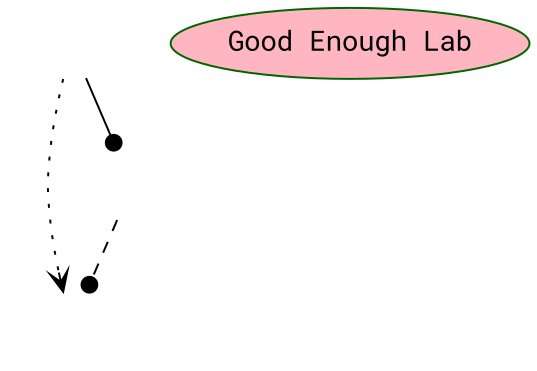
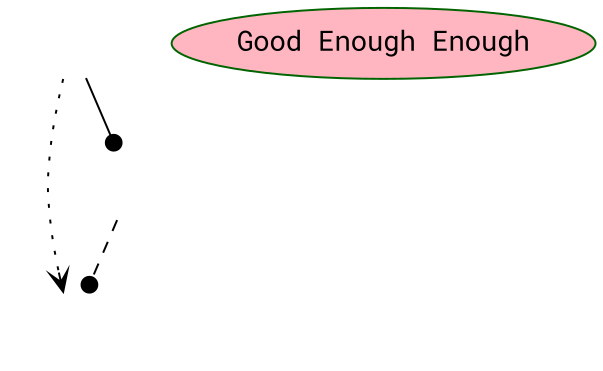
node "Good Enough Lab": label "Good Enough Lab" -> "Good Enough Enough"
